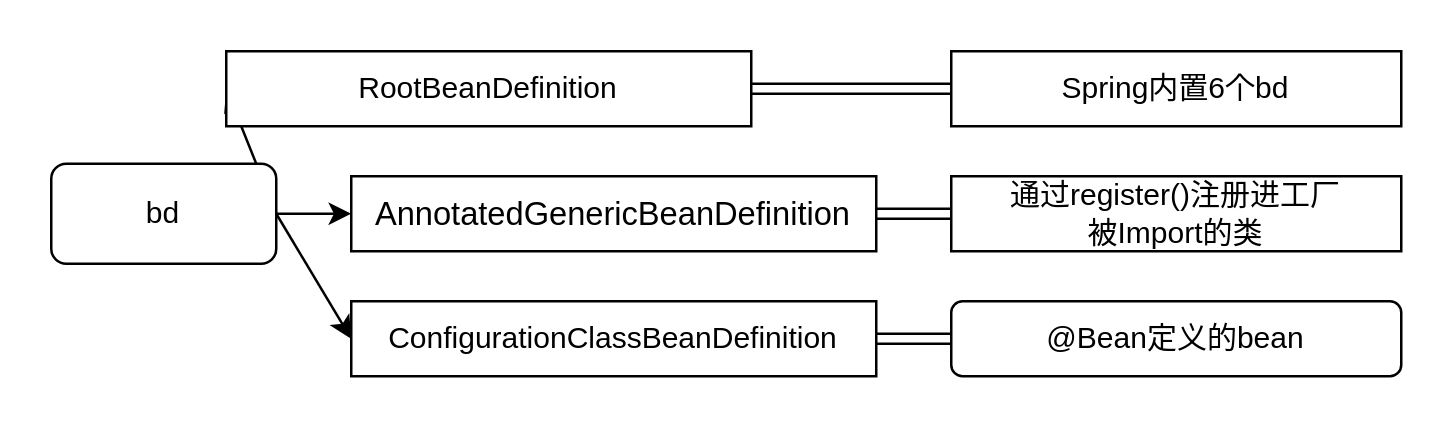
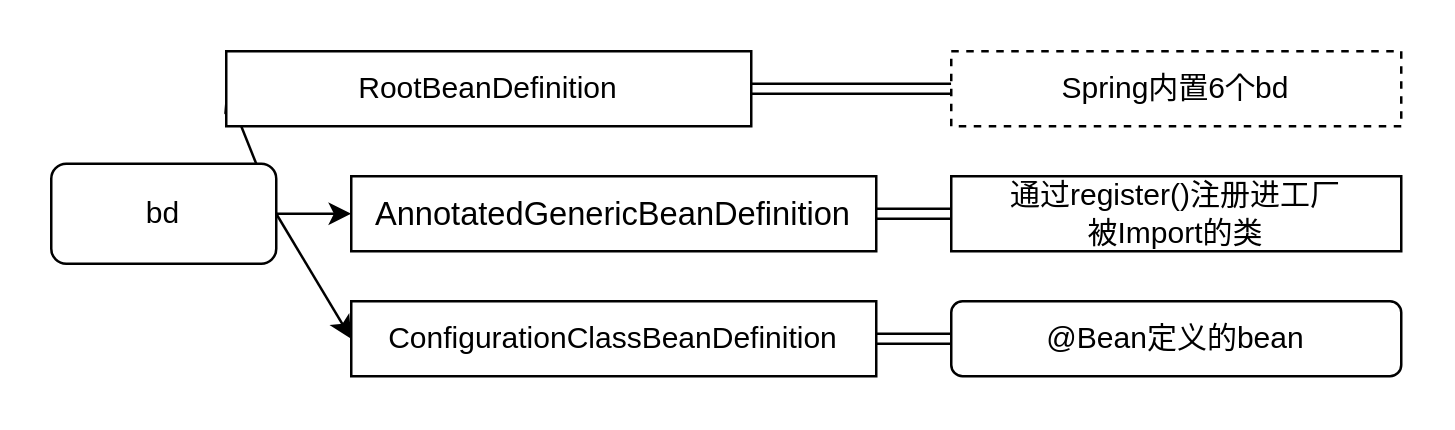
node "Spring内置6个bd": style solid -> dashed
